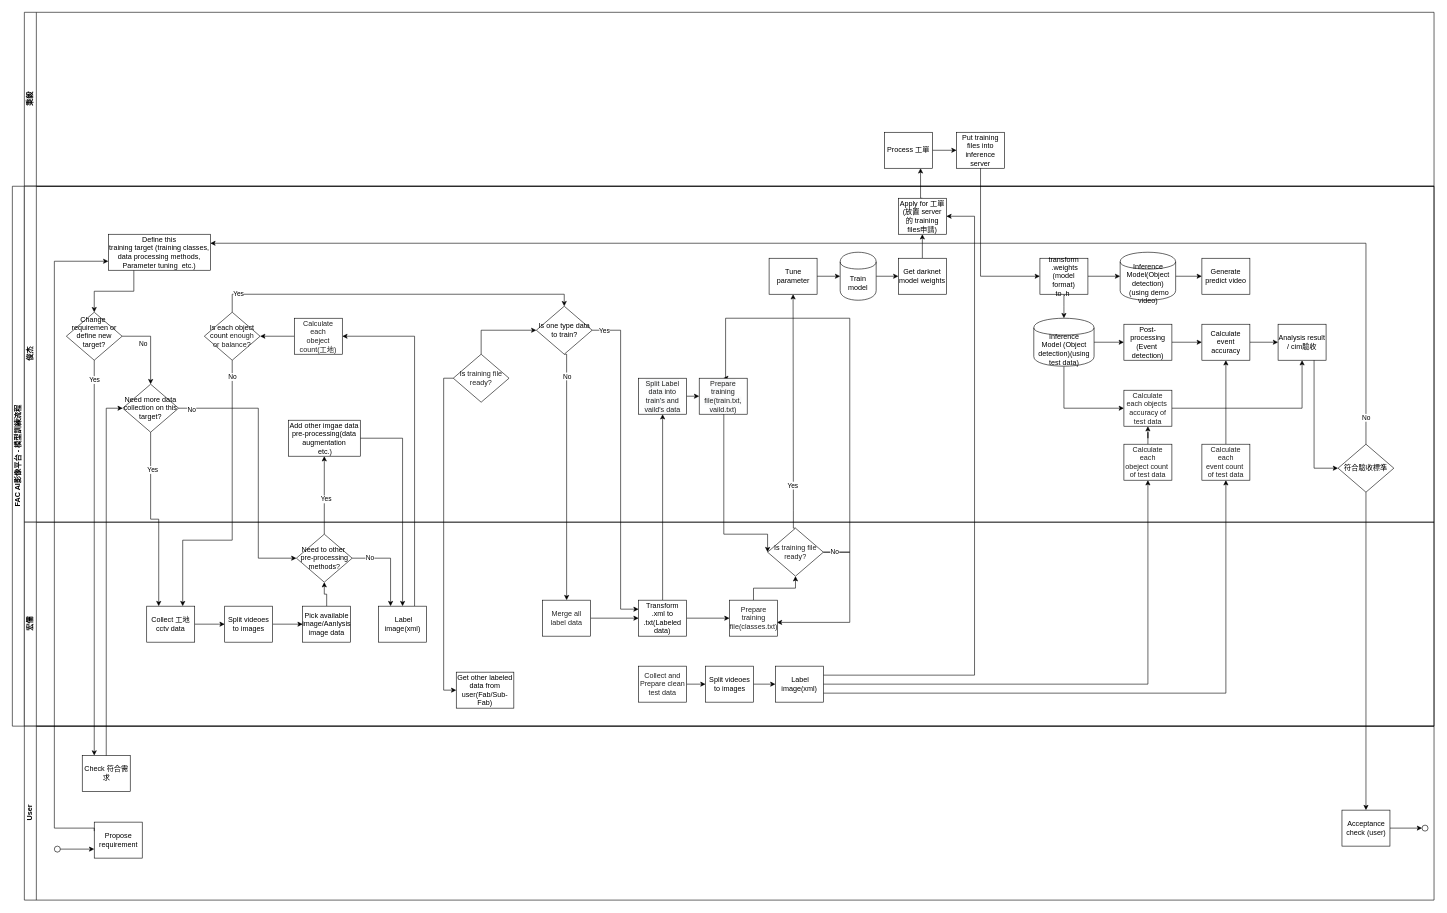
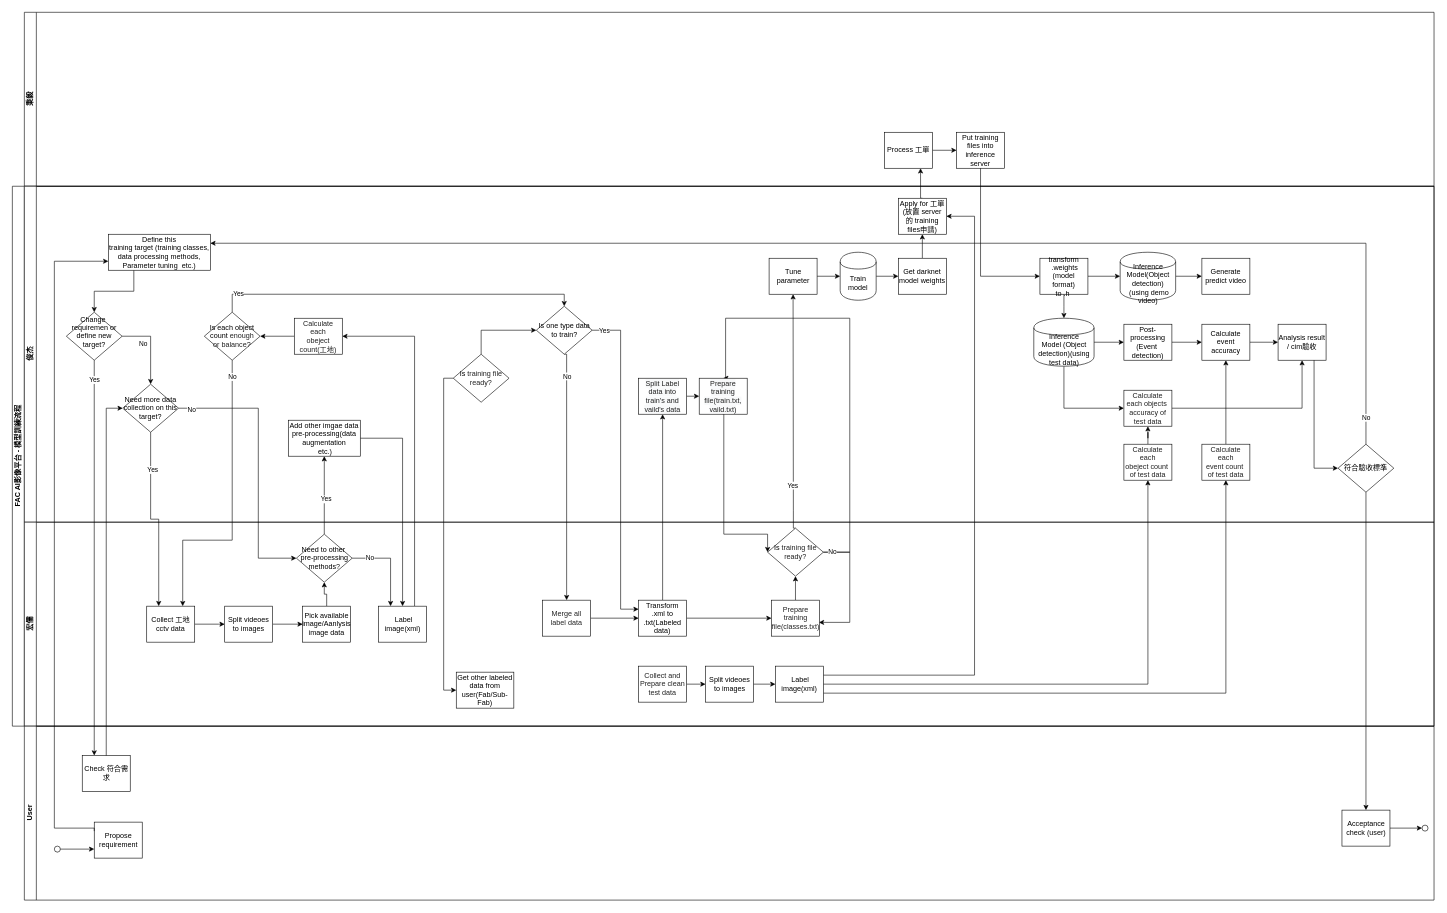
node "Prepare training file(classes.txt)": moved (754, 618) -> (796, 618)
